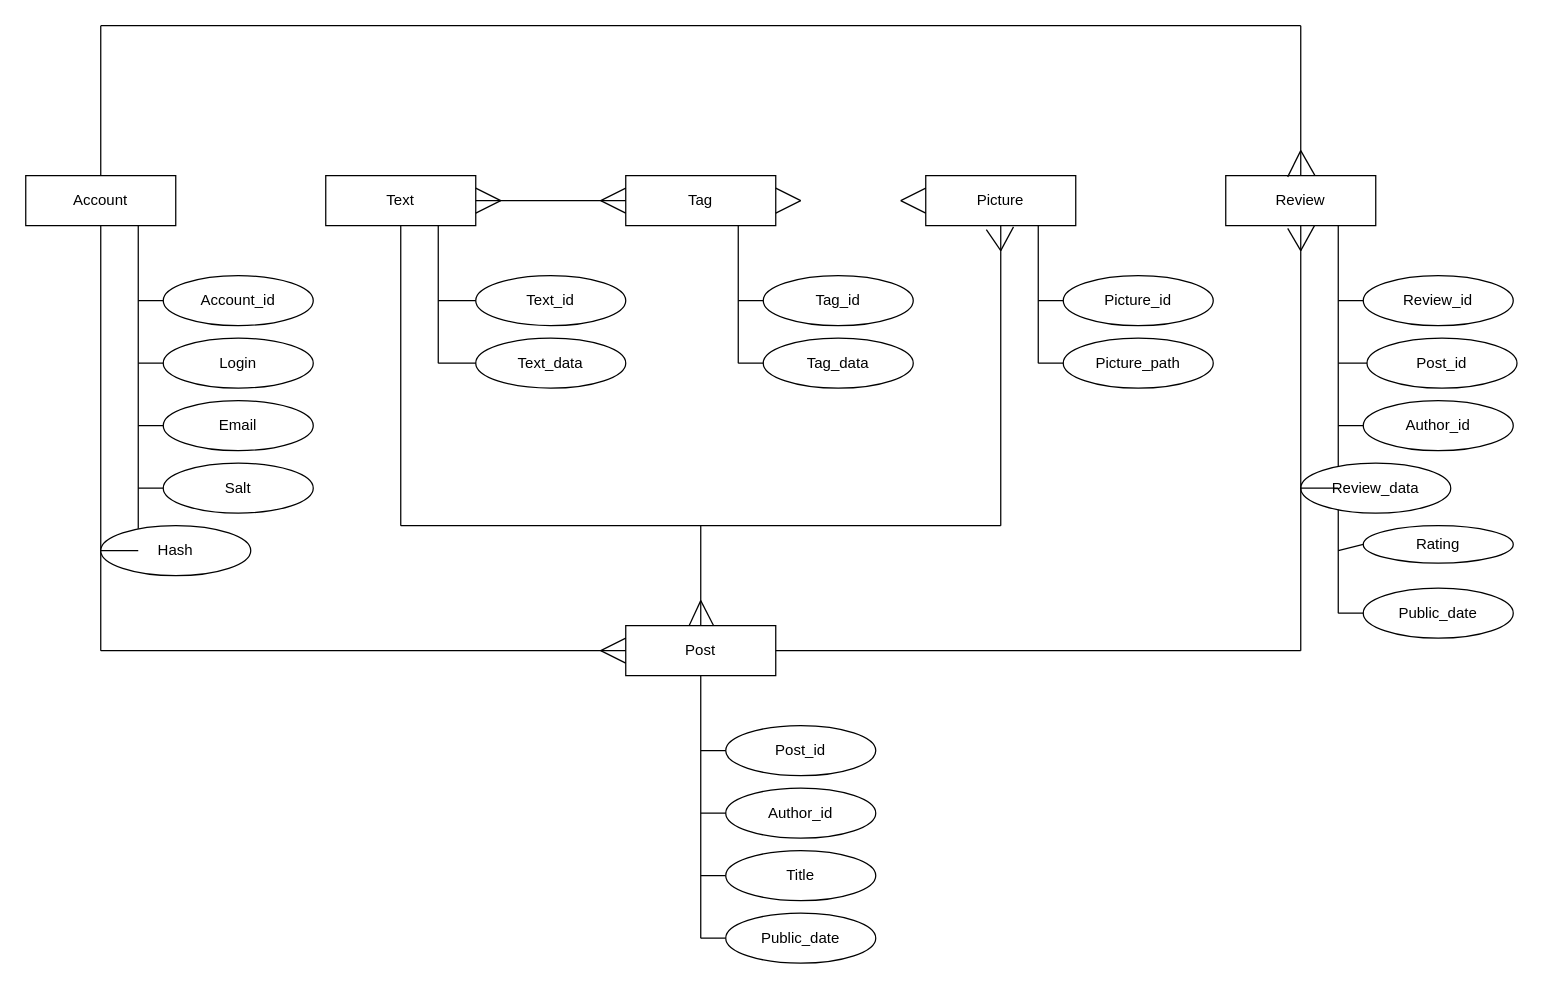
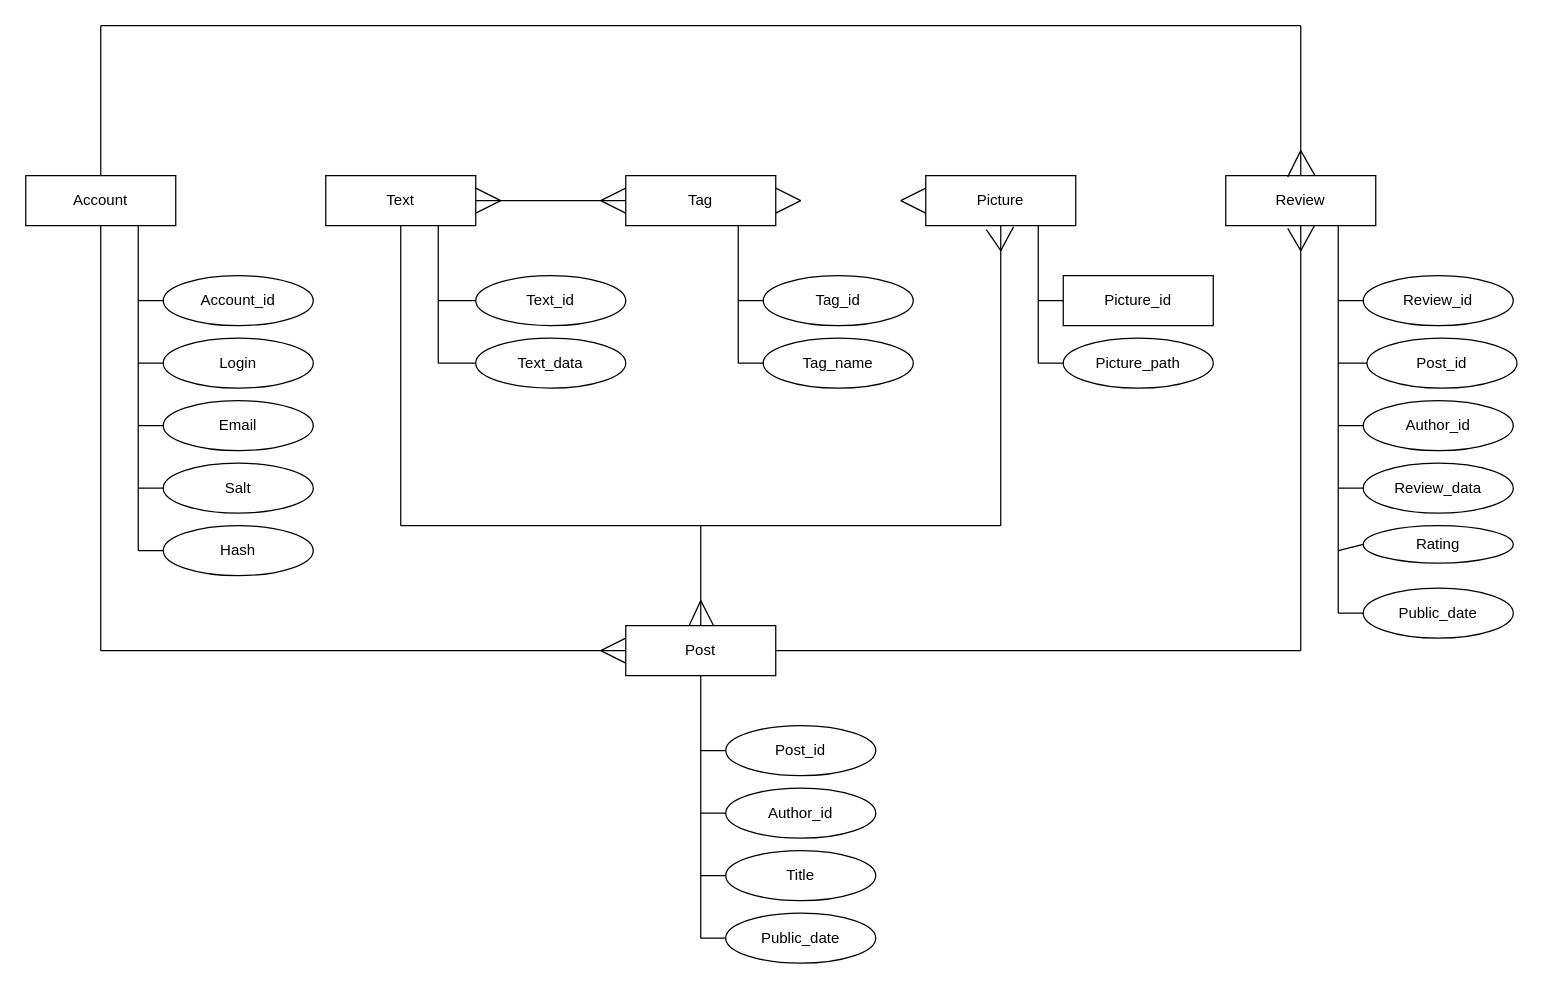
node "Picture_id": shape ellipse -> rectangle
node "Tag_data": label "Tag_data" -> "Tag_name"
node "Review_data": moved (1376, 488) -> (1438, 488)
node "Hash": moved (176, 551) -> (238, 551)
